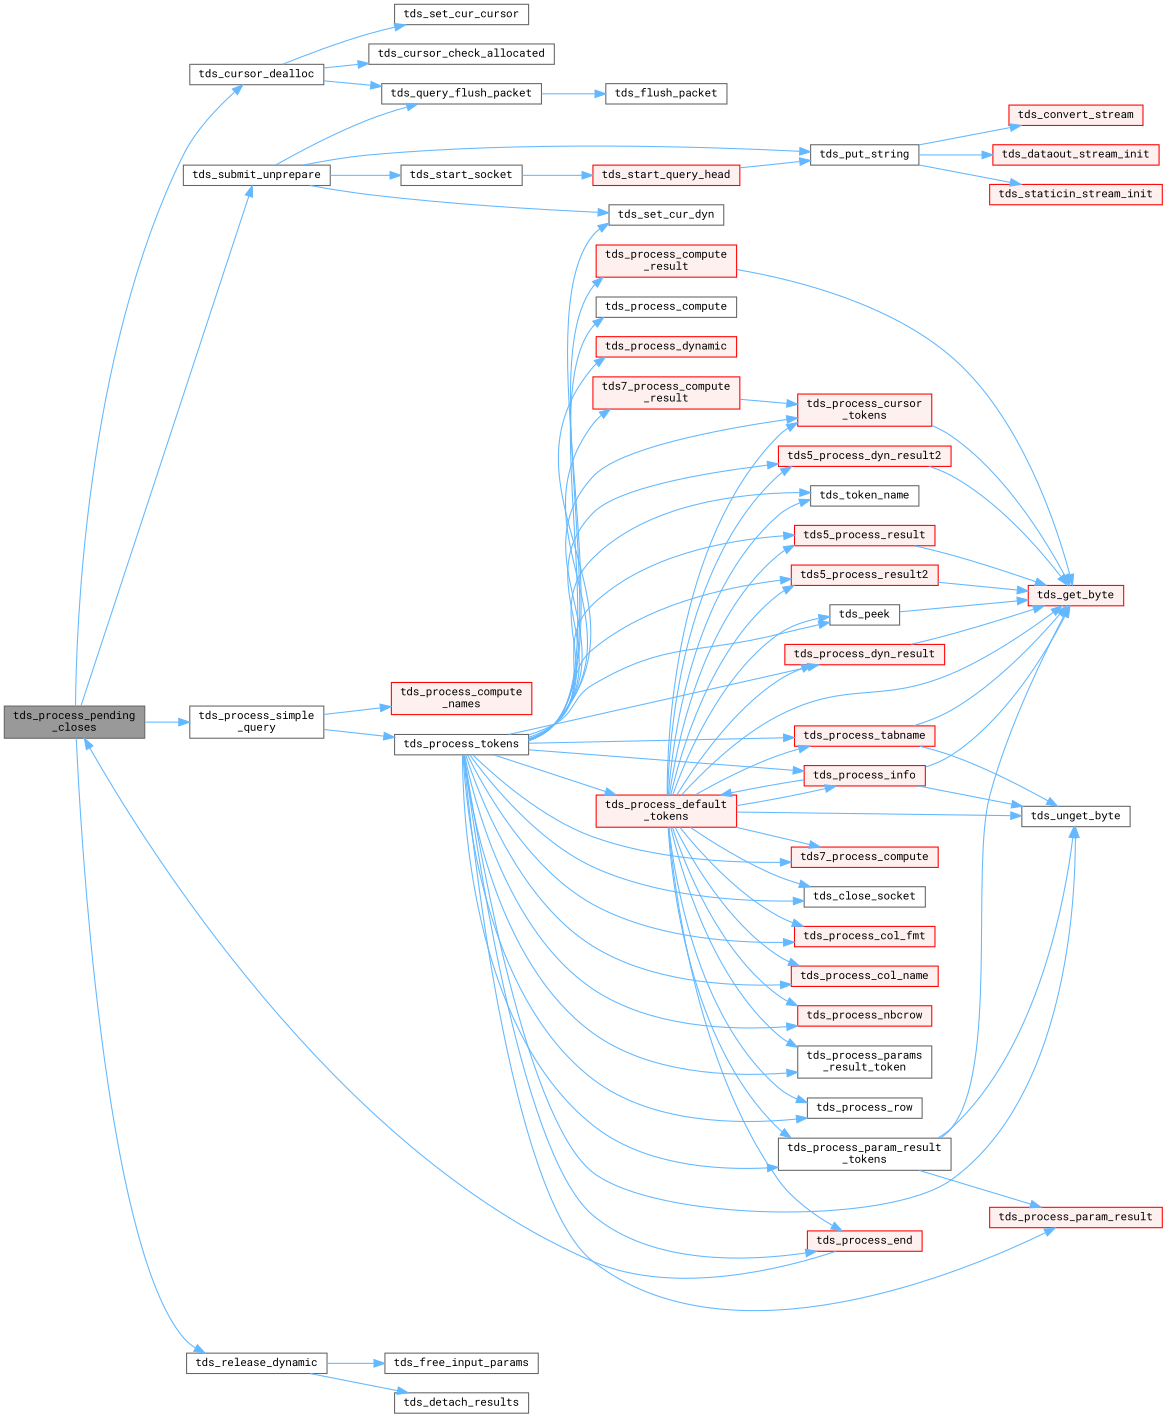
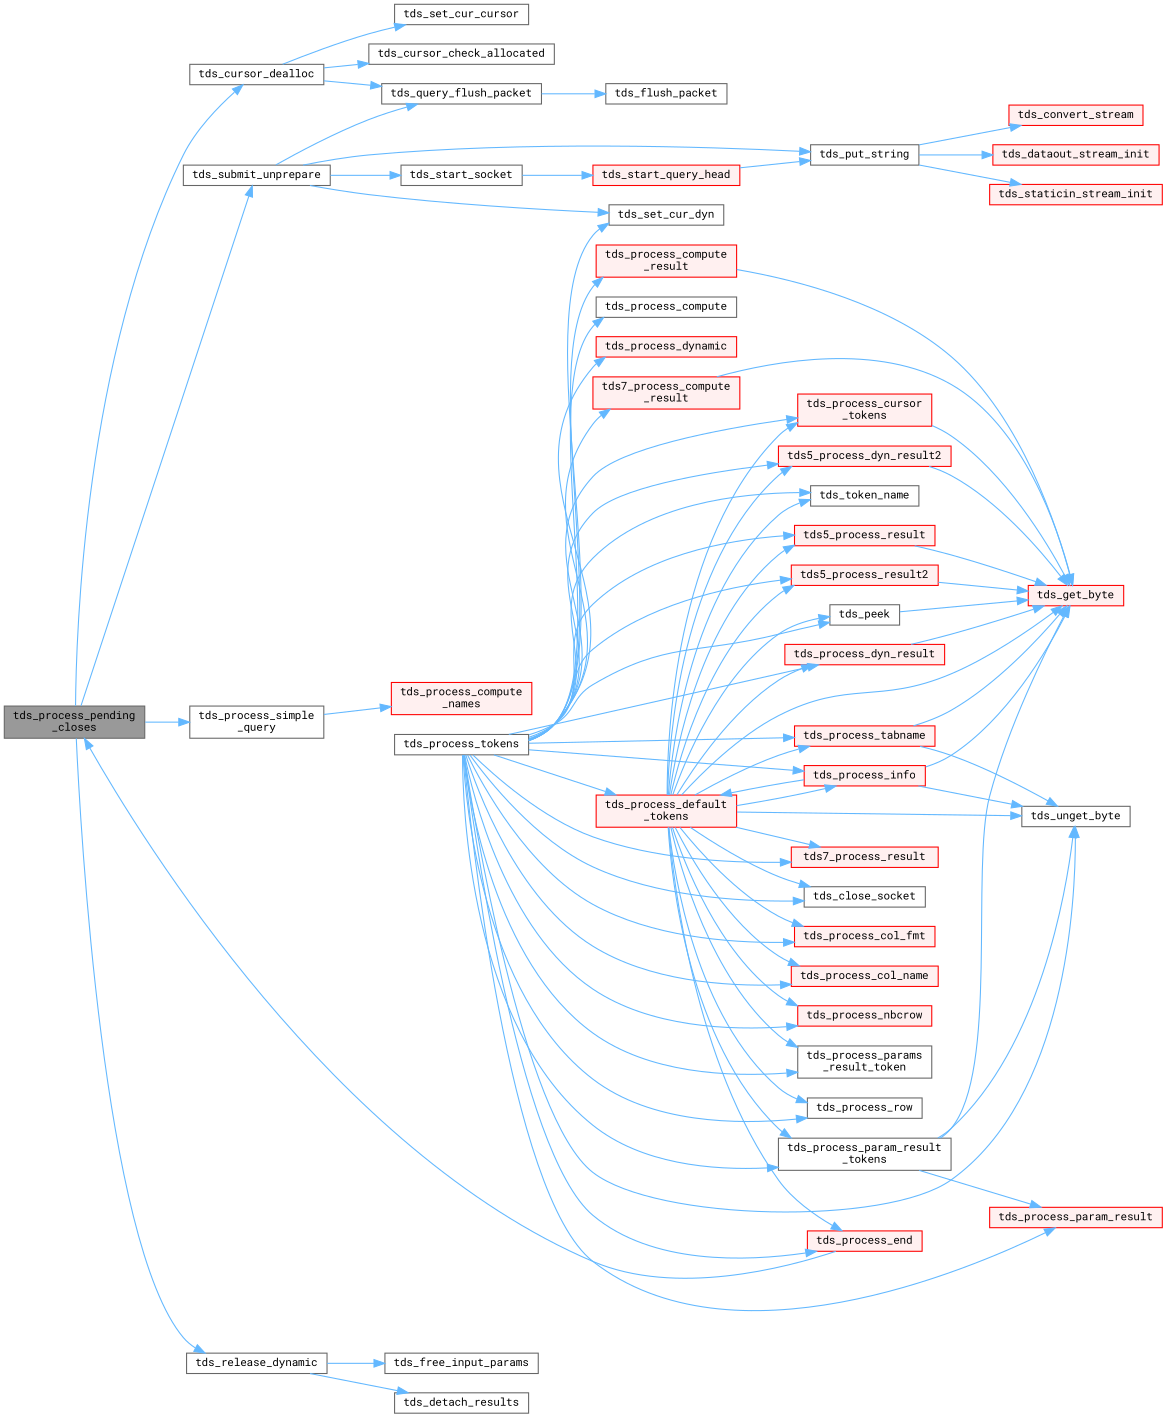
edge "tds7_process_compute _result" -> "tds_process_cursor _tokens": now "tds7_process_compute _result" -> "tds_get_byte"
edge "tds_process_simple _query" -> "tds_process_tokens": removed
node "tds7_process_compute": label "tds7_process_compute" -> "tds7_process_result"
